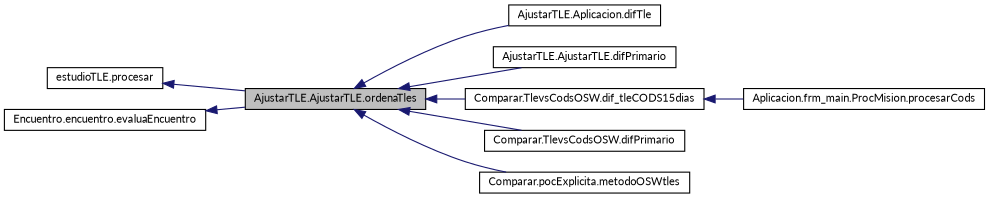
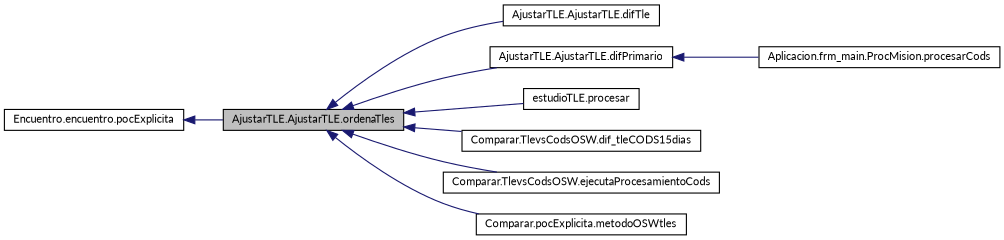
node "AjustarTLE.Aplicacion.difTle": label "AjustarTLE.Aplicacion.difTle" -> "AjustarTLE.AjustarTLE.difTle"
edge "AjustarTLE.AjustarTLE.ordenaTles" -> "estudioTLE.procesar": reversed
edge "Aplicacion.frm_main.ProcMision.procesarCods" -> "Comparar.TlevsCodsOSW.dif_tleCODS15dias": now "Aplicacion.frm_main.ProcMision.procesarCods" -> "AjustarTLE.AjustarTLE.difPrimario"
node "Encuentro.encuentro.evaluaEncuentro": label "Encuentro.encuentro.evaluaEncuentro" -> "Encuentro.encuentro.pocExplicita"
node "Comparar.TlevsCodsOSW.difPrimario": label "Comparar.TlevsCodsOSW.difPrimario" -> "Comparar.TlevsCodsOSW.ejecutaProcesamientoCods"
